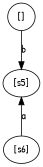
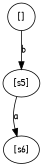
edge "[s6]" -> "[s5]": reversed
